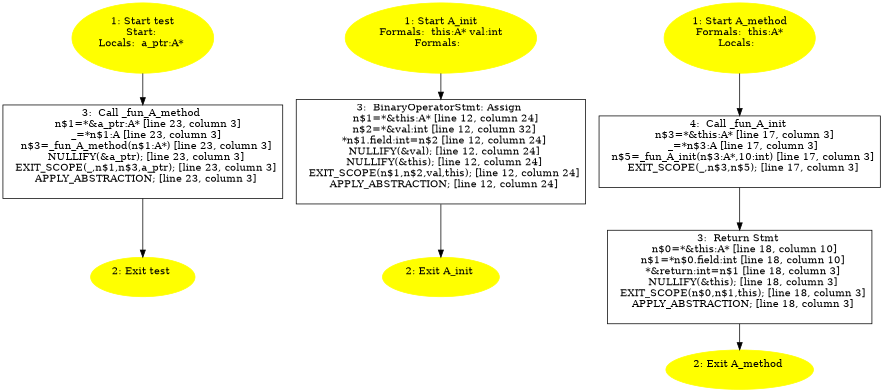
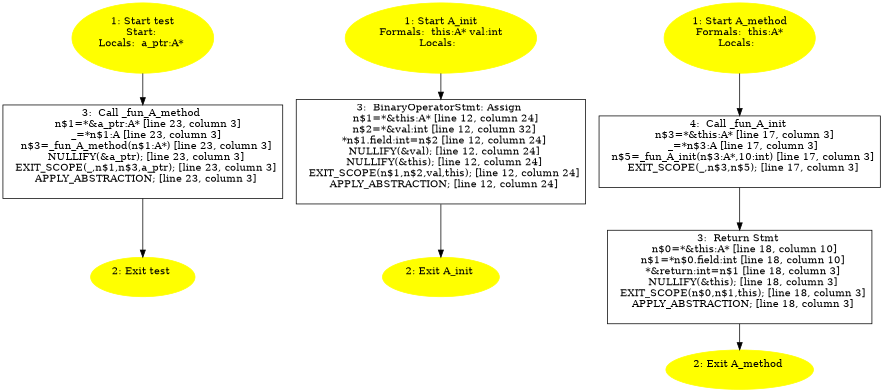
node "1: Start A_init Formals:  this:A* val:int Formals:": label "1: Start A_init Formals:  this:A* val:int Formals:" -> "1: Start A_init Formals:  this:A* val:int Locals:"
